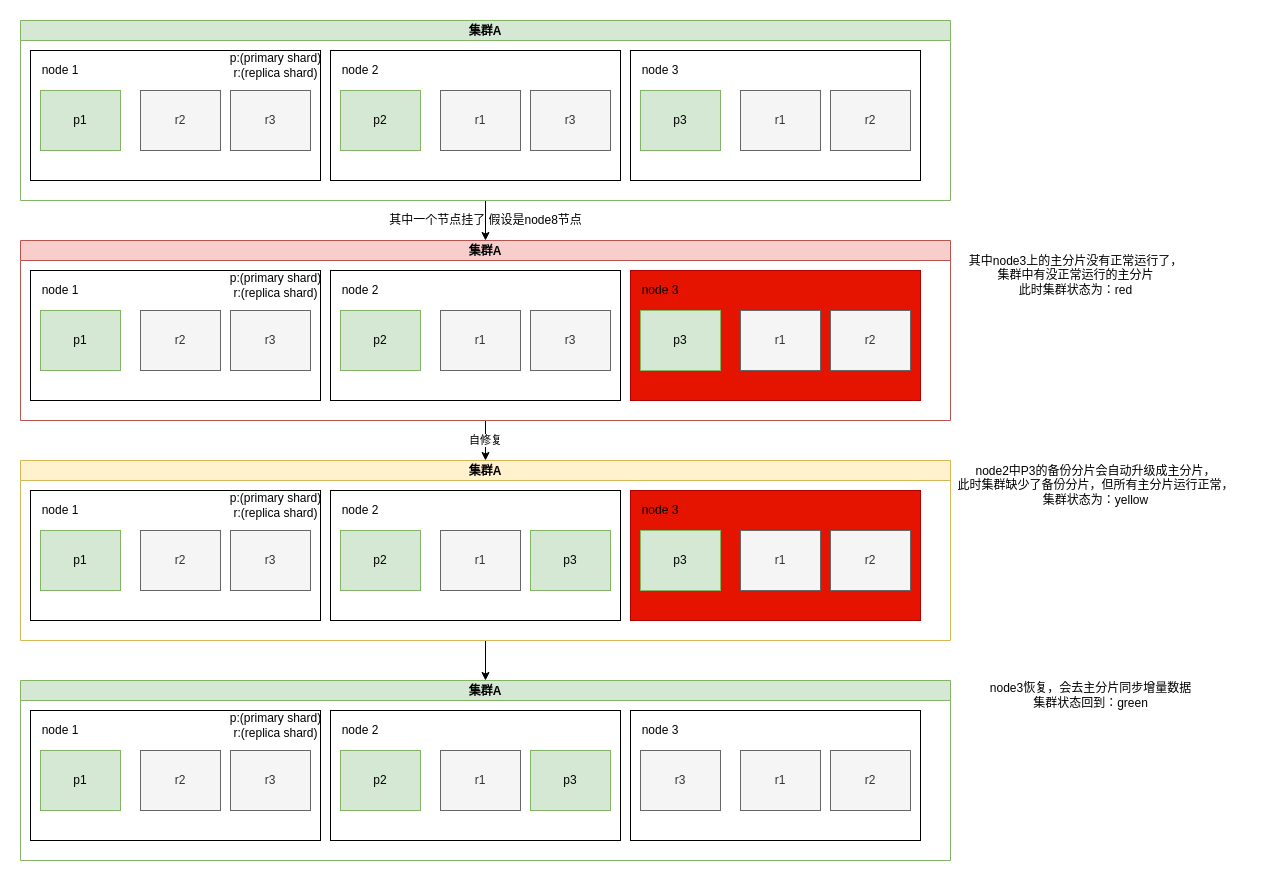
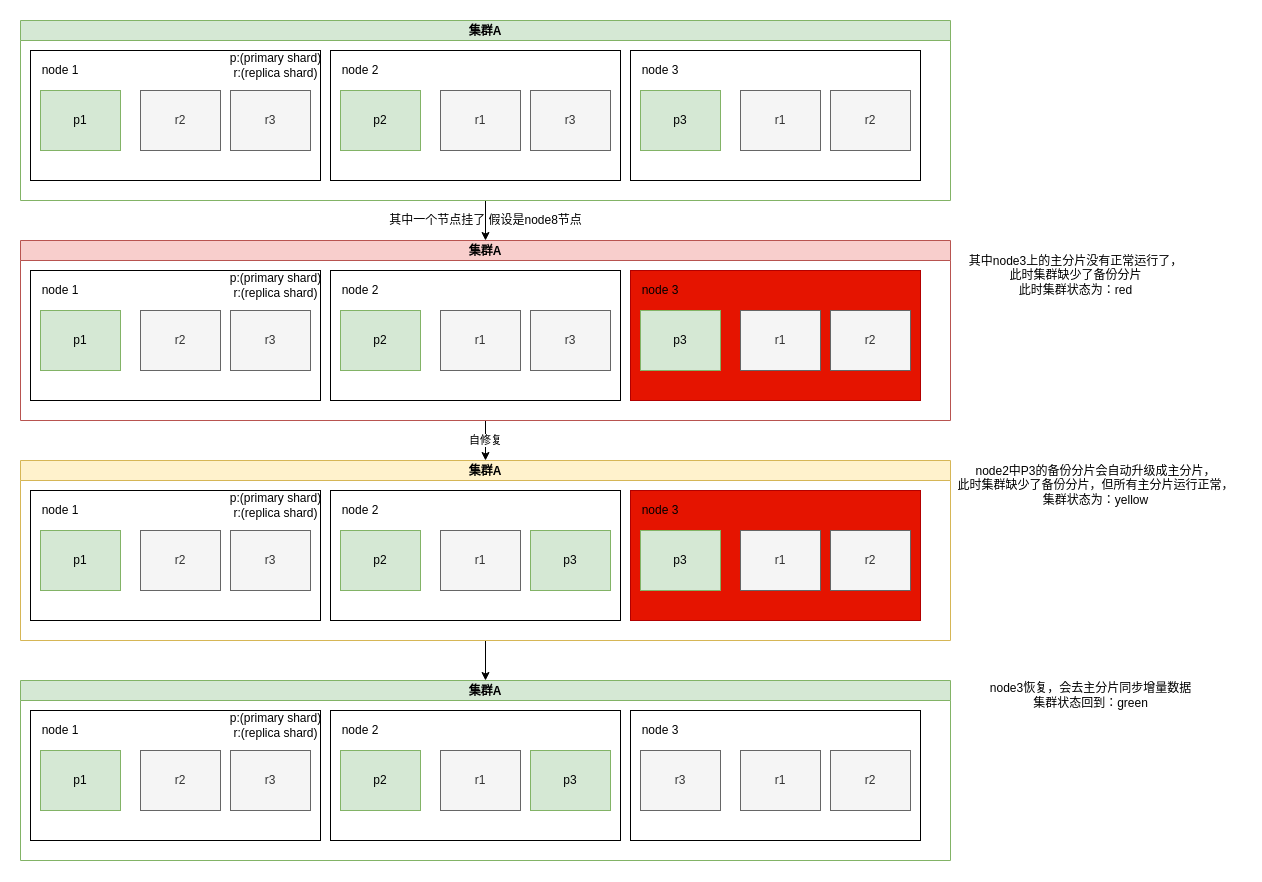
node "其中node3上的主分片没有正常运行了， 集群中有没正常运行的主分片 此时集群状态为：red": label "其中node3上的主分片没有正常运行了， 集群中有没正常运行的主分片 此时集群状态为：red" -> "其中node3上的主分片没有正常运行了， 此时集群缺少了备份分片 此时集群状态为：red"
